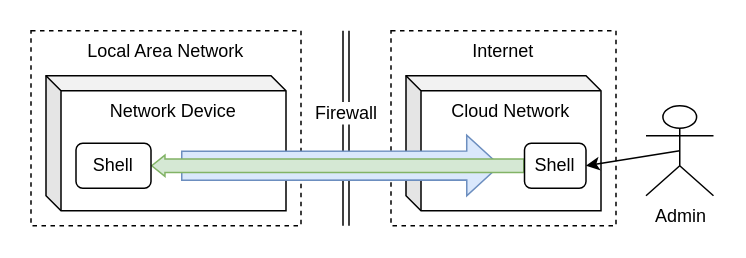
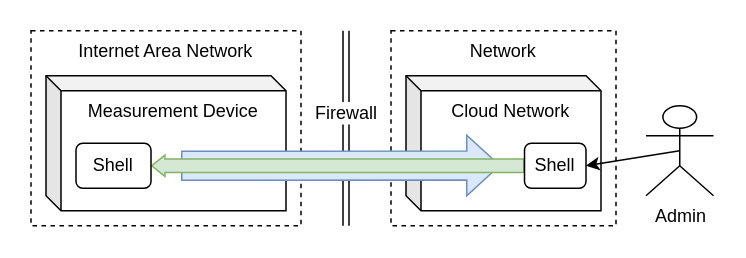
node "Local Area Network": label "Local Area Network" -> "Internet Area Network"
node "Internet": label "Internet" -> "Network"
node "Network Device": label "Network Device" -> "Measurement Device"
